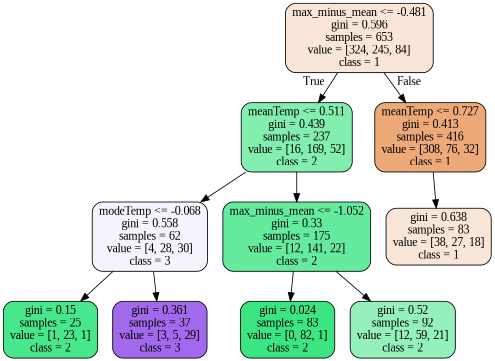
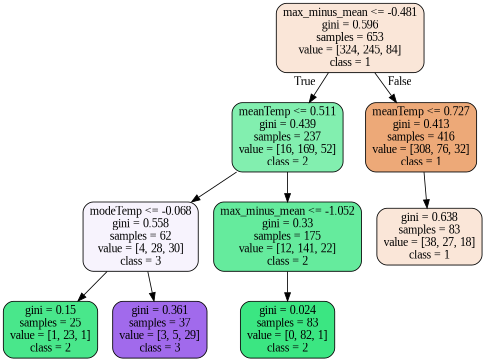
node "gini = 0.52 samples = 92 value = [12, 59, 21] class = 2": removed
